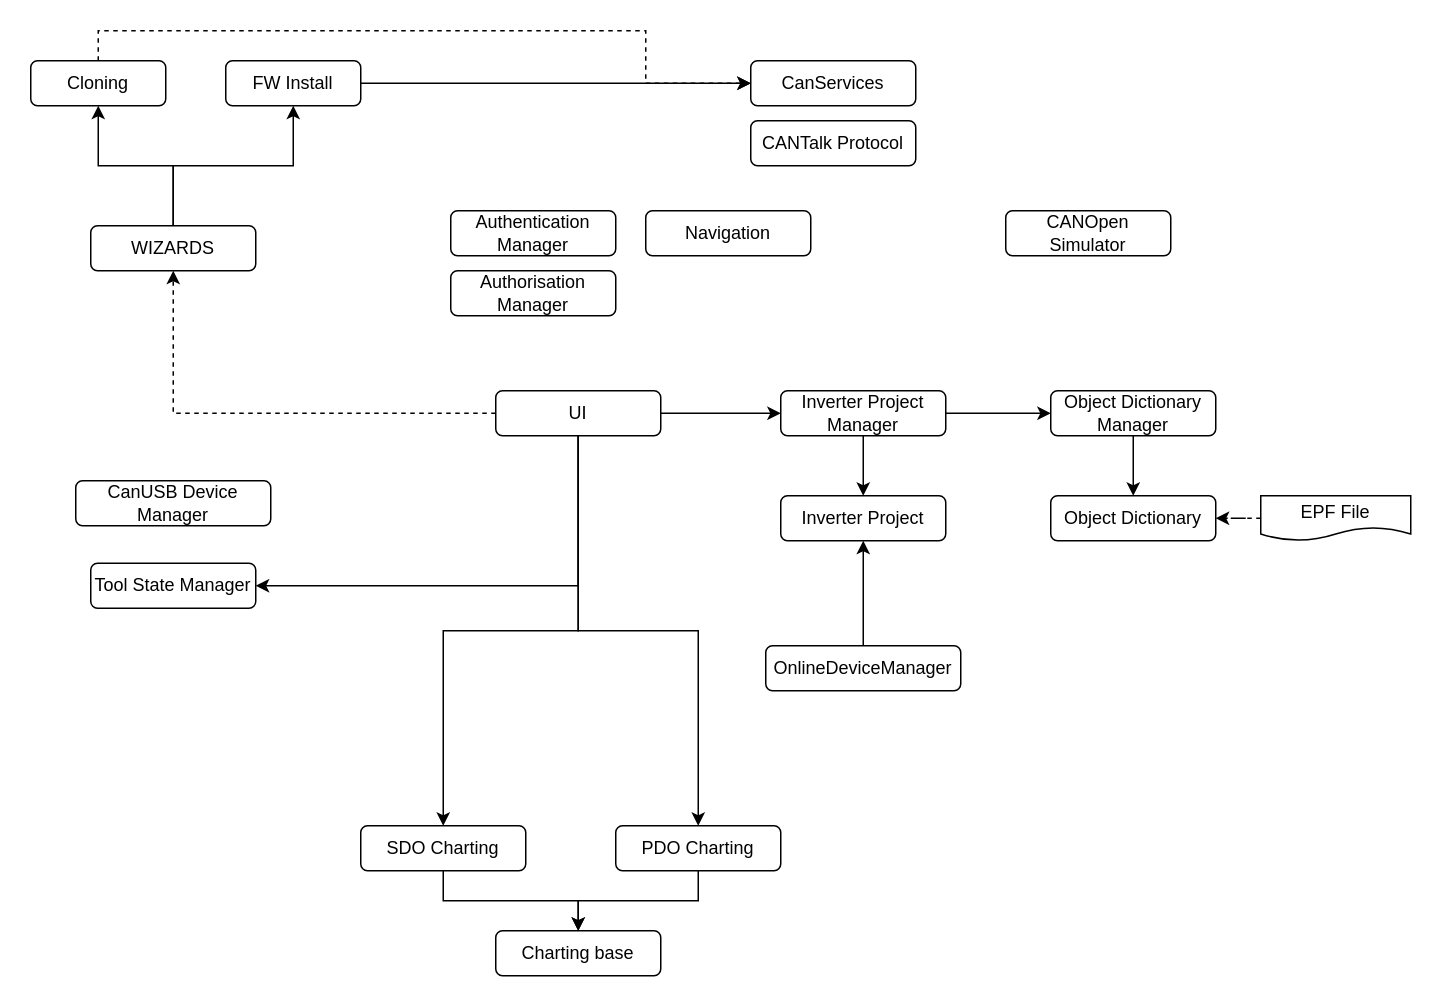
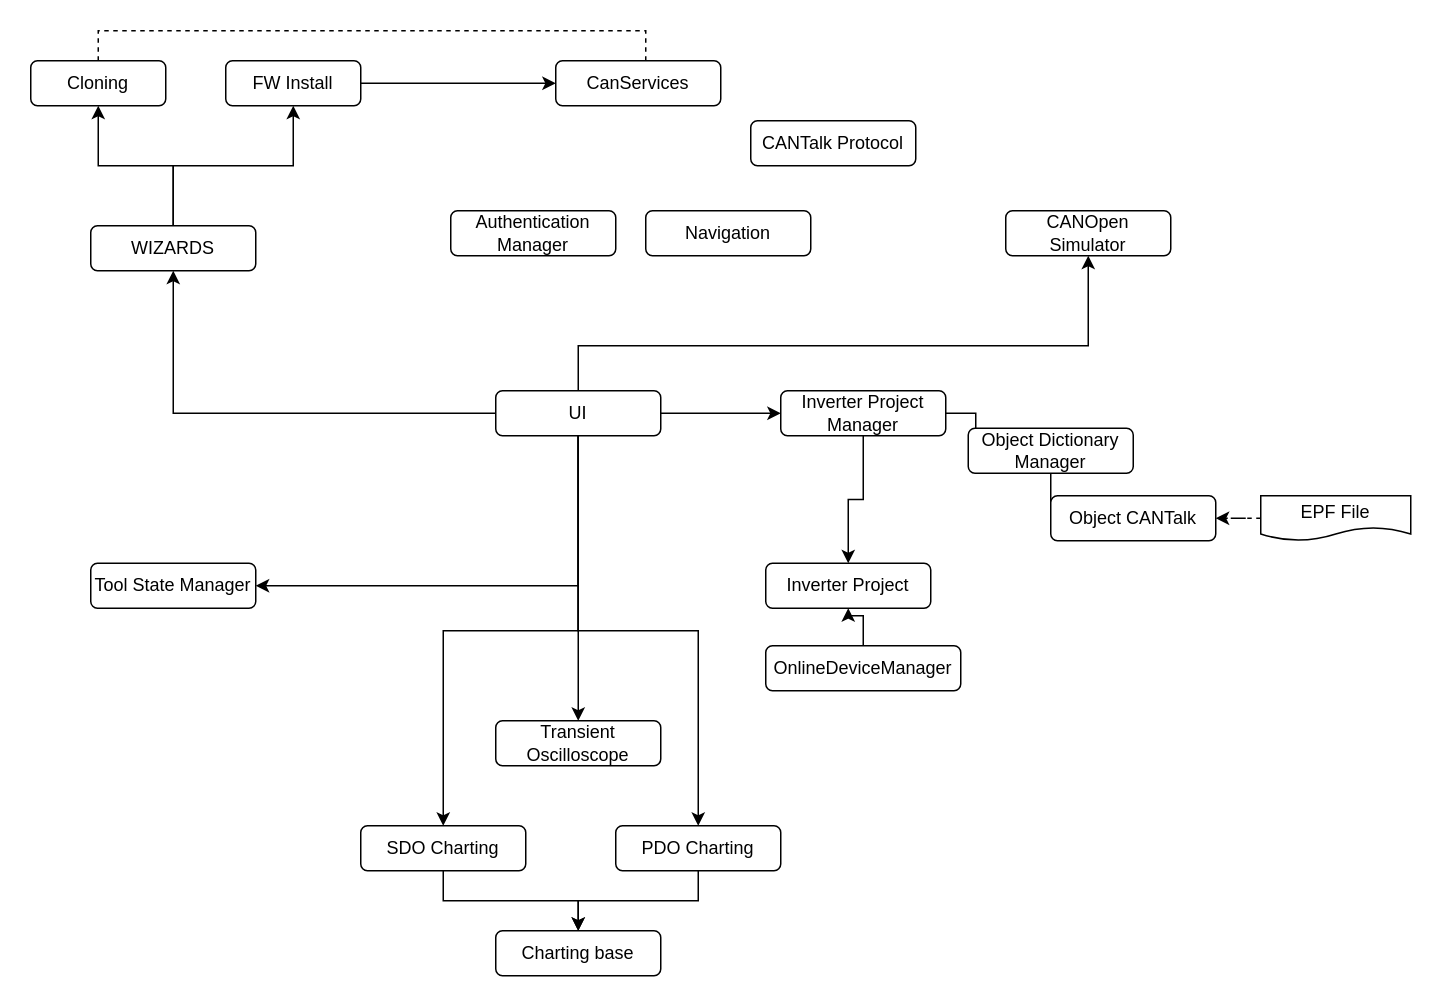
node "CanServices": moved (833, 83) -> (638, 83)
node "Authorisation Manager": removed
edge "UI" -> "CANOpen Simulator": added
edge "UI" -> "WIZARDS": style dashed -> solid
node "Object Dictionary Manager": moved (1133, 413) -> (1051, 451)
node "CanUSB Device Manager": removed
node "Inverter Project": moved (863, 518) -> (848, 586)
node "Object Dictionary": label "Object Dictionary" -> "Object CANTalk"
edge "UI" -> "Transient Oscilloscope": added
node "Transient Oscilloscope": added
